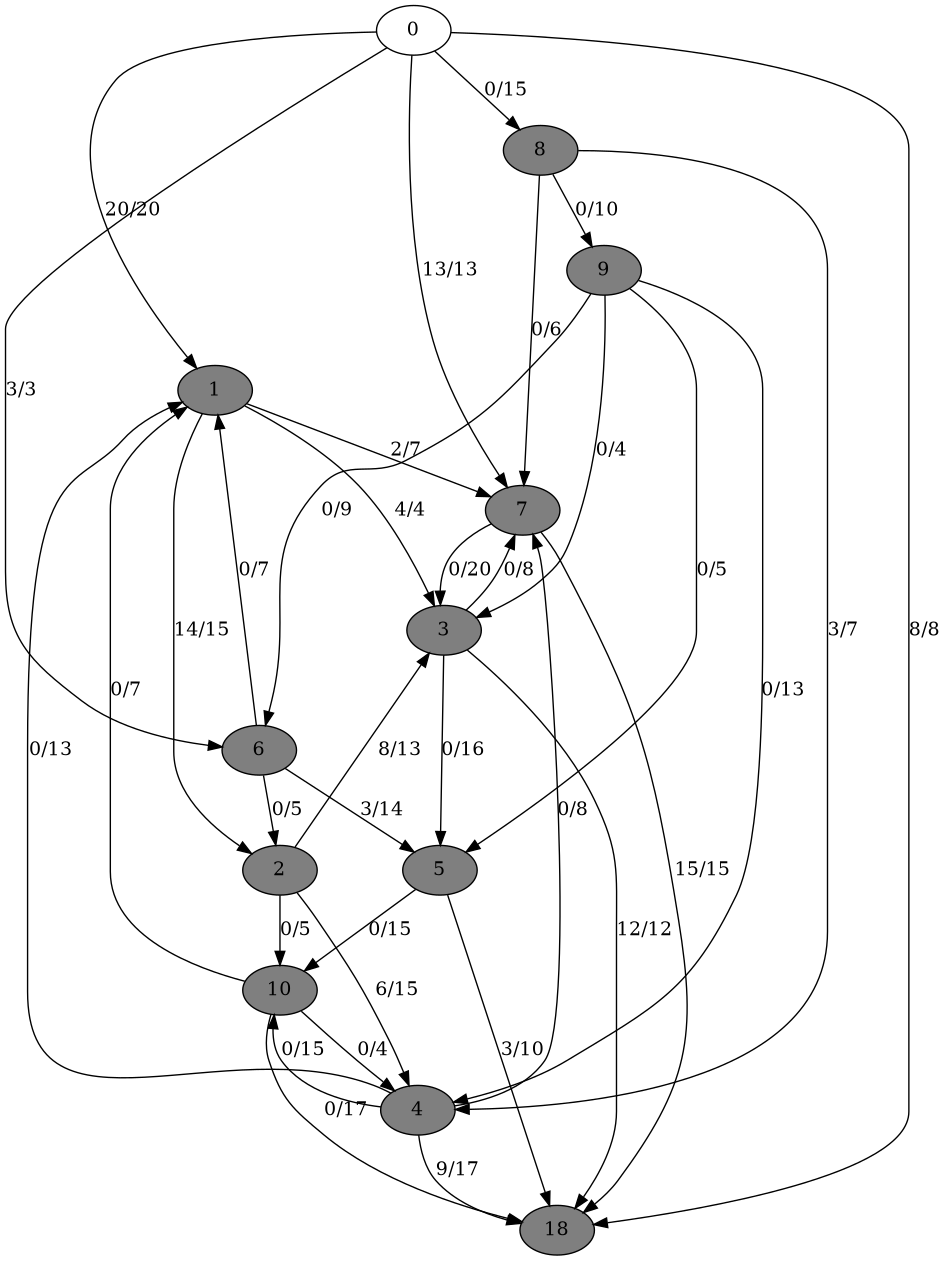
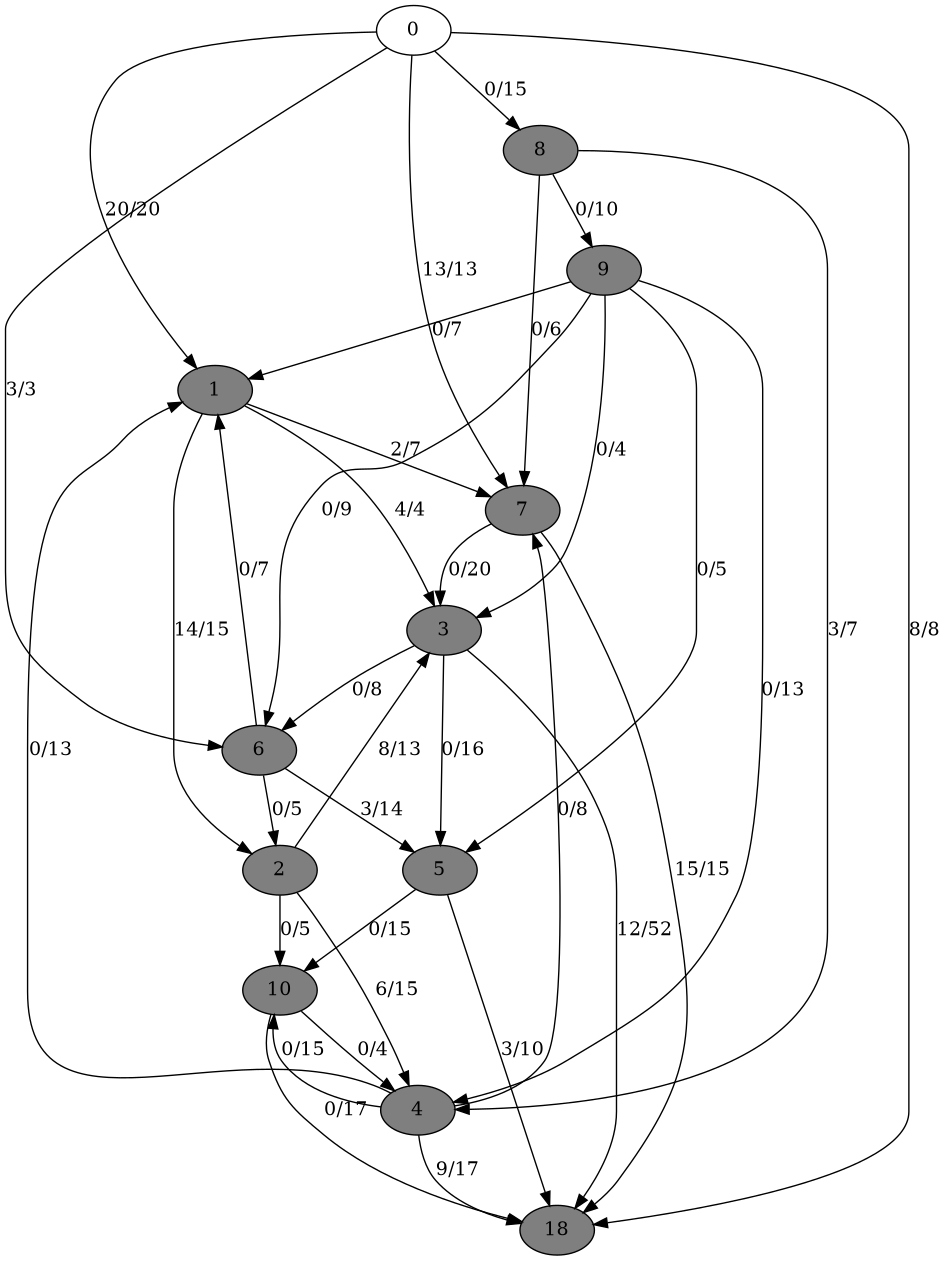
edge "3" -> "7": now "3" -> "6"
edge "10" -> "1": now "9" -> "1"
edge "3" -> "18": label "12/12" -> "12/52"
